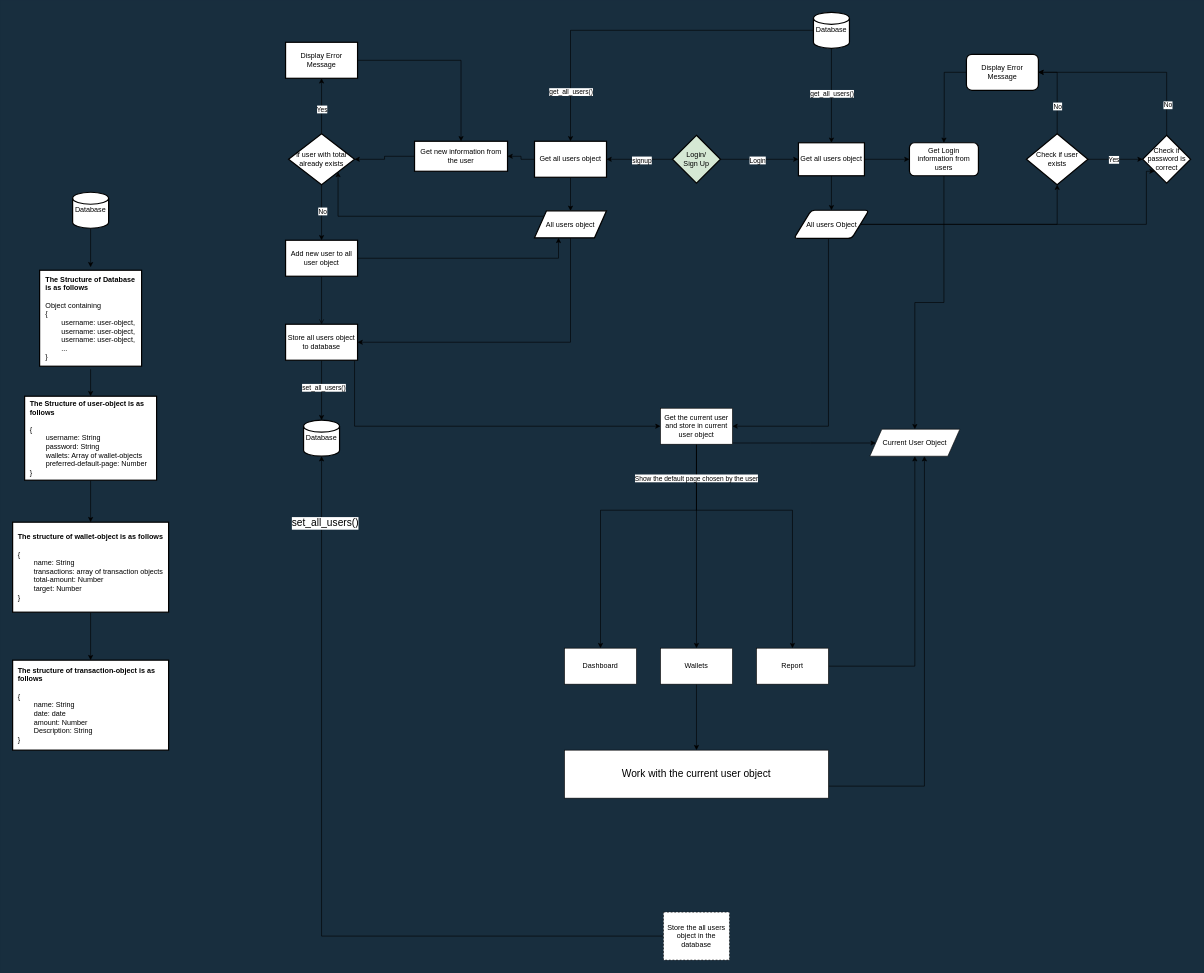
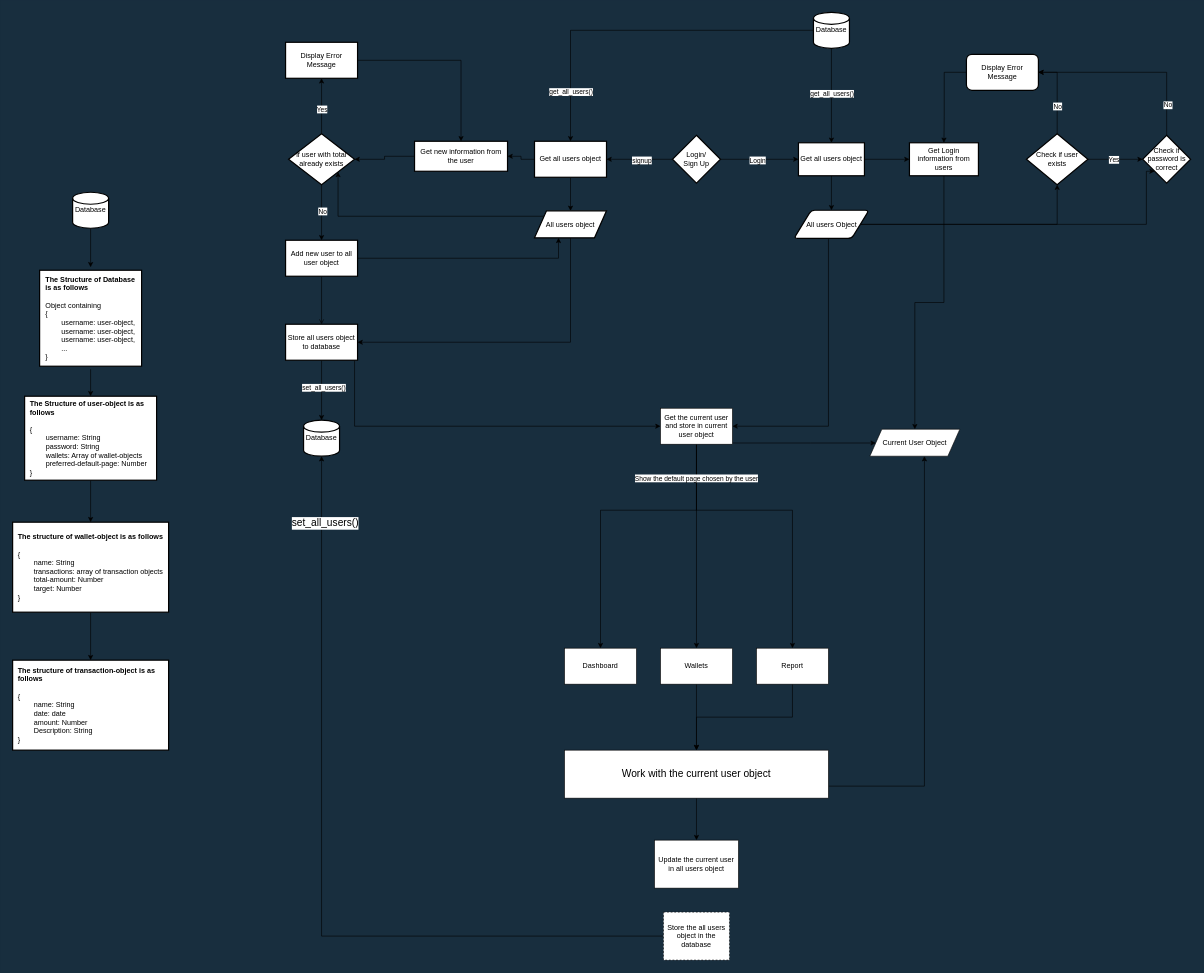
node "Login/ Sign Up": fillcolor #d5e8d4 -> #ffffff
node "Get Login information from users": shape rounded rectangle -> rectangle
edge "Report" -> "Current User Object": now "Report" -> "Work with the current user object"
edge "Work with the current user object" -> "Update the current user in all users object": added
node "Update the current user in all users object": added
